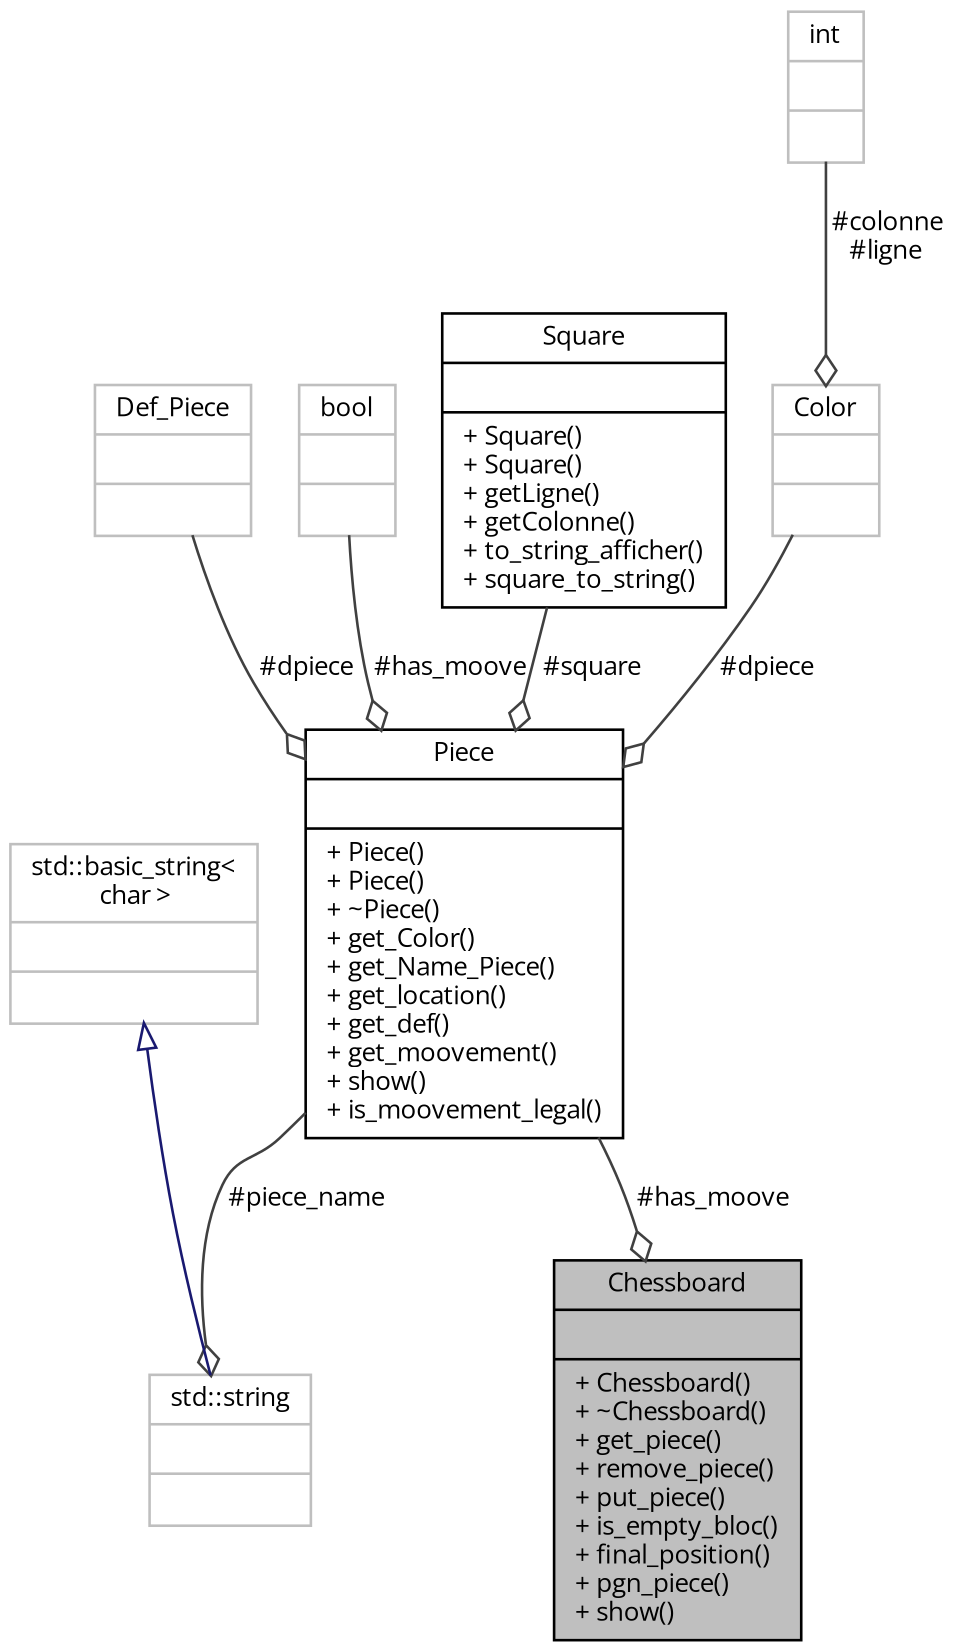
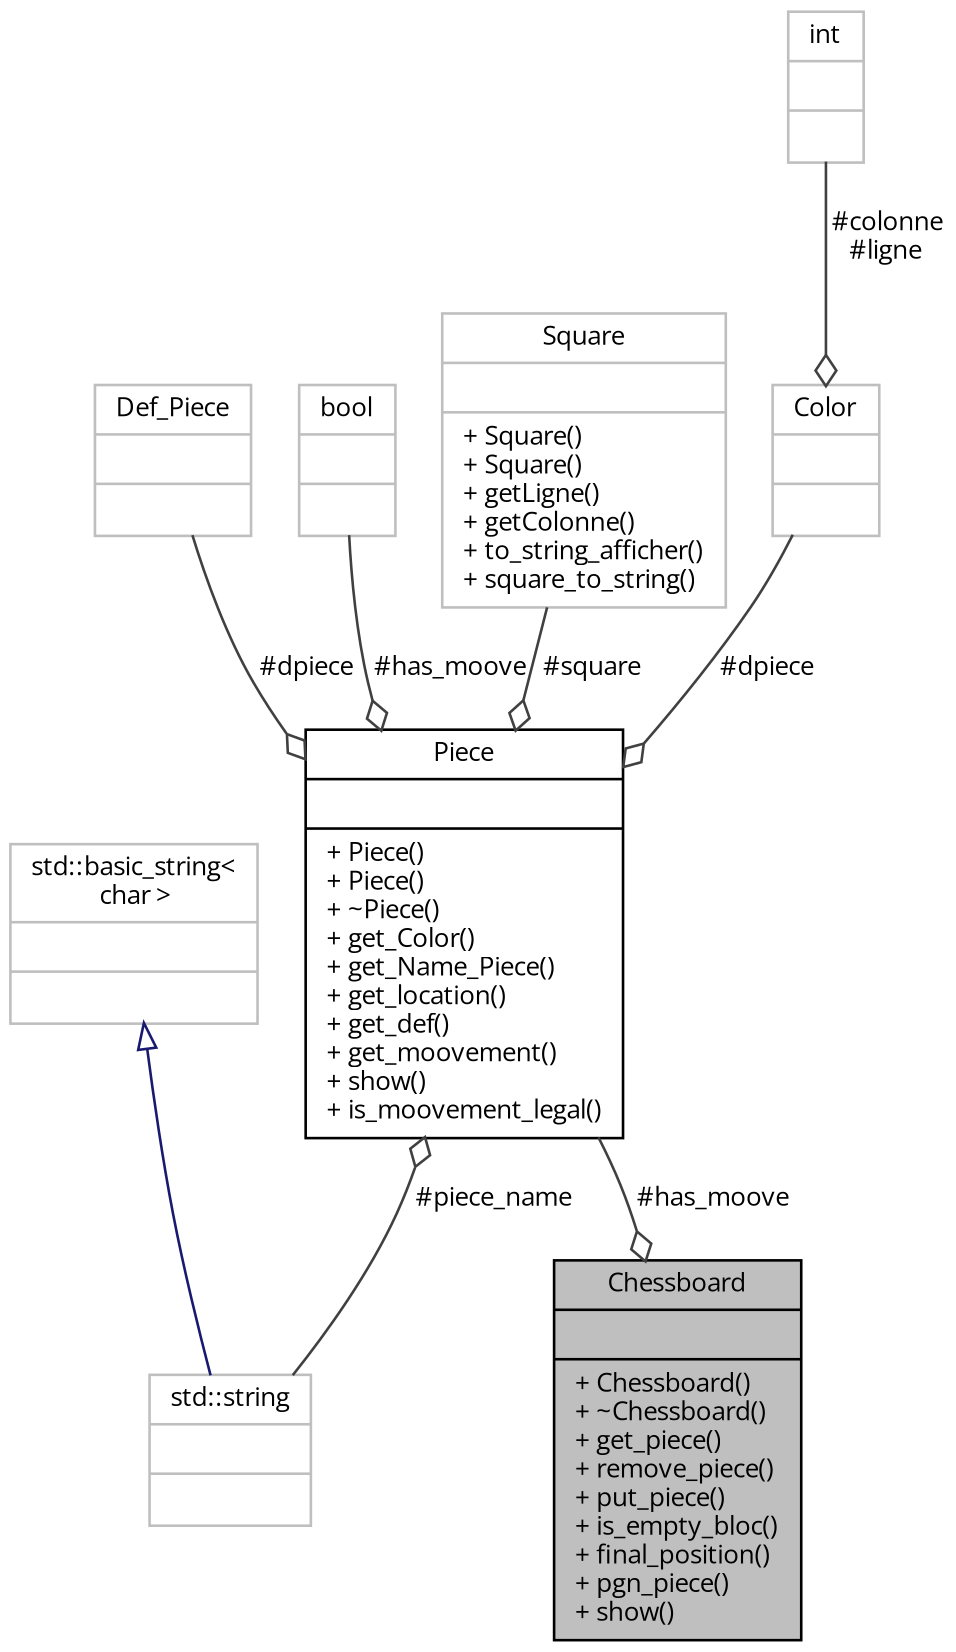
node "Square": color black -> grey75
edge "Piece" -> "std::string": reversed
